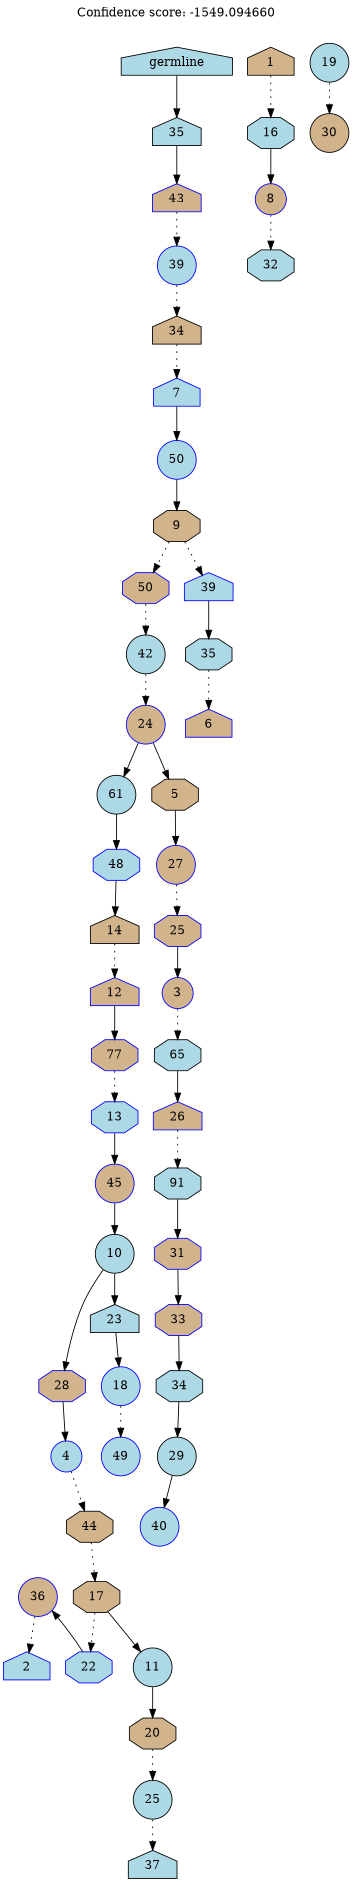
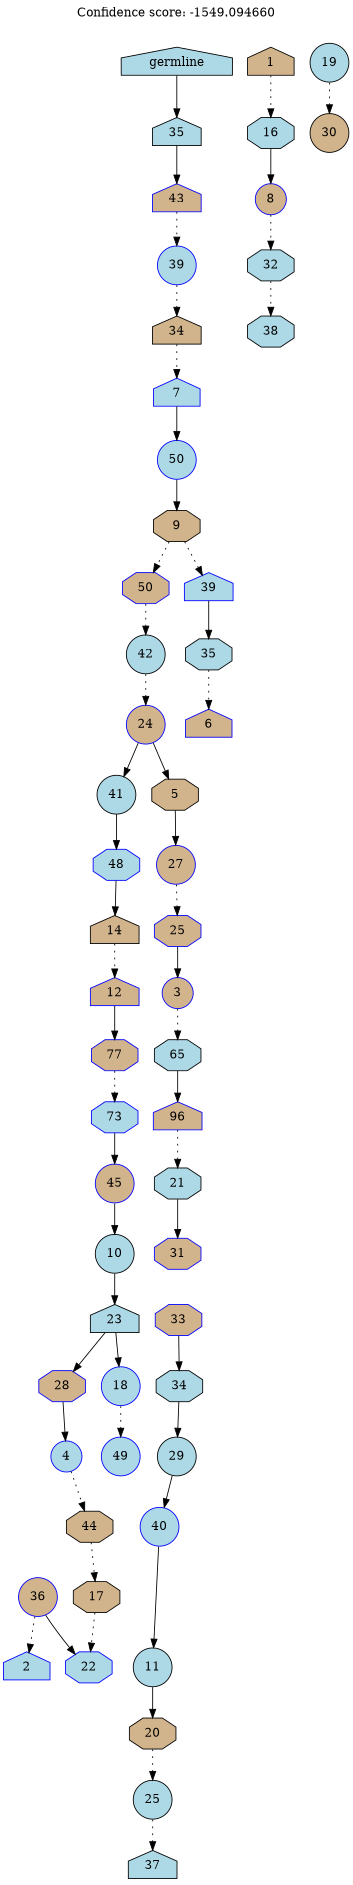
node "38": added
node "61": label "61" -> "41"
node "13": label "13" -> "73"
node "26": label "26" -> "96"
node "91": label "91" -> "21"
edge "31" -> "33": removed
edge "10" -> "28": now "23" -> "28"
edge "17" -> "11": now "40" -> "11"
edge "22" -> "36": reversed
